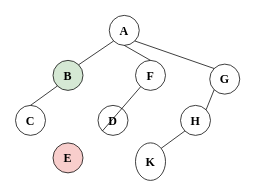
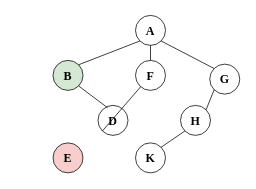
node "A": moved (124, 30) -> (150, 30)
edge "B" -- "C": removed
edge "B" -- "D": added
node "C": removed
node "K": size 30x38 -> 30x30
